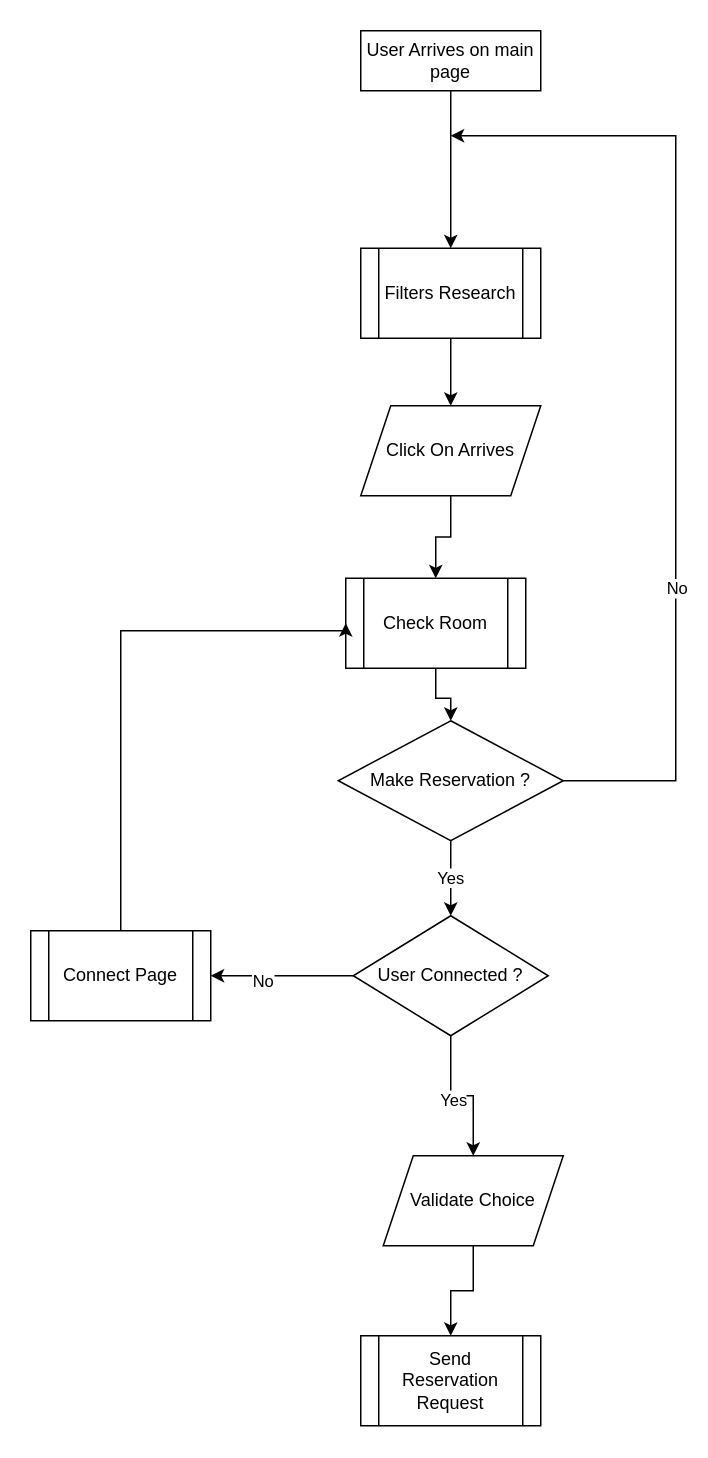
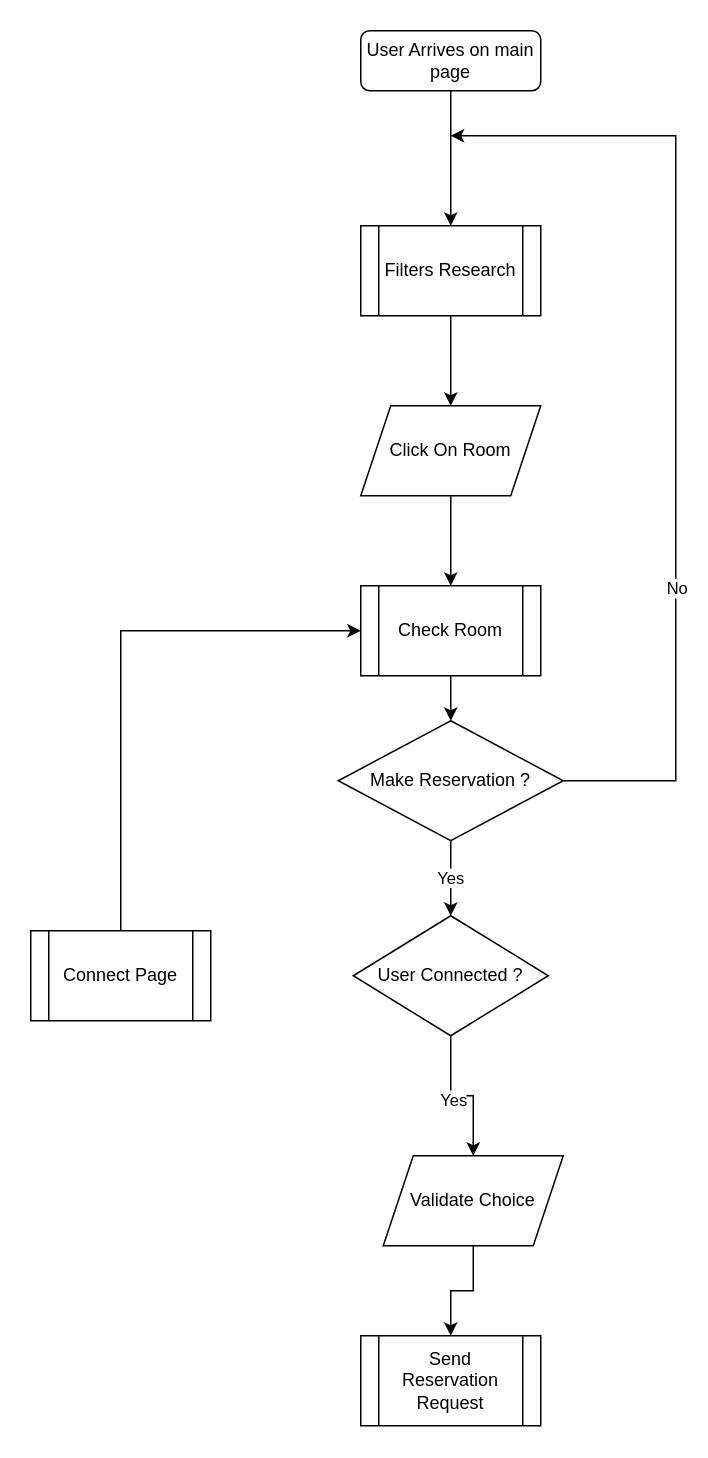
node "User Arrives on main page": shape rectangle -> rounded rectangle
node "Filters Research": moved (451, 293) -> (451, 271)
node "Click On Arrives": label "Click On Arrives" -> "Click On Room"
node "Check Room": moved (436, 623) -> (451, 631)
edge "User Connected ?" -> "Connect Page": removed, label "No"
